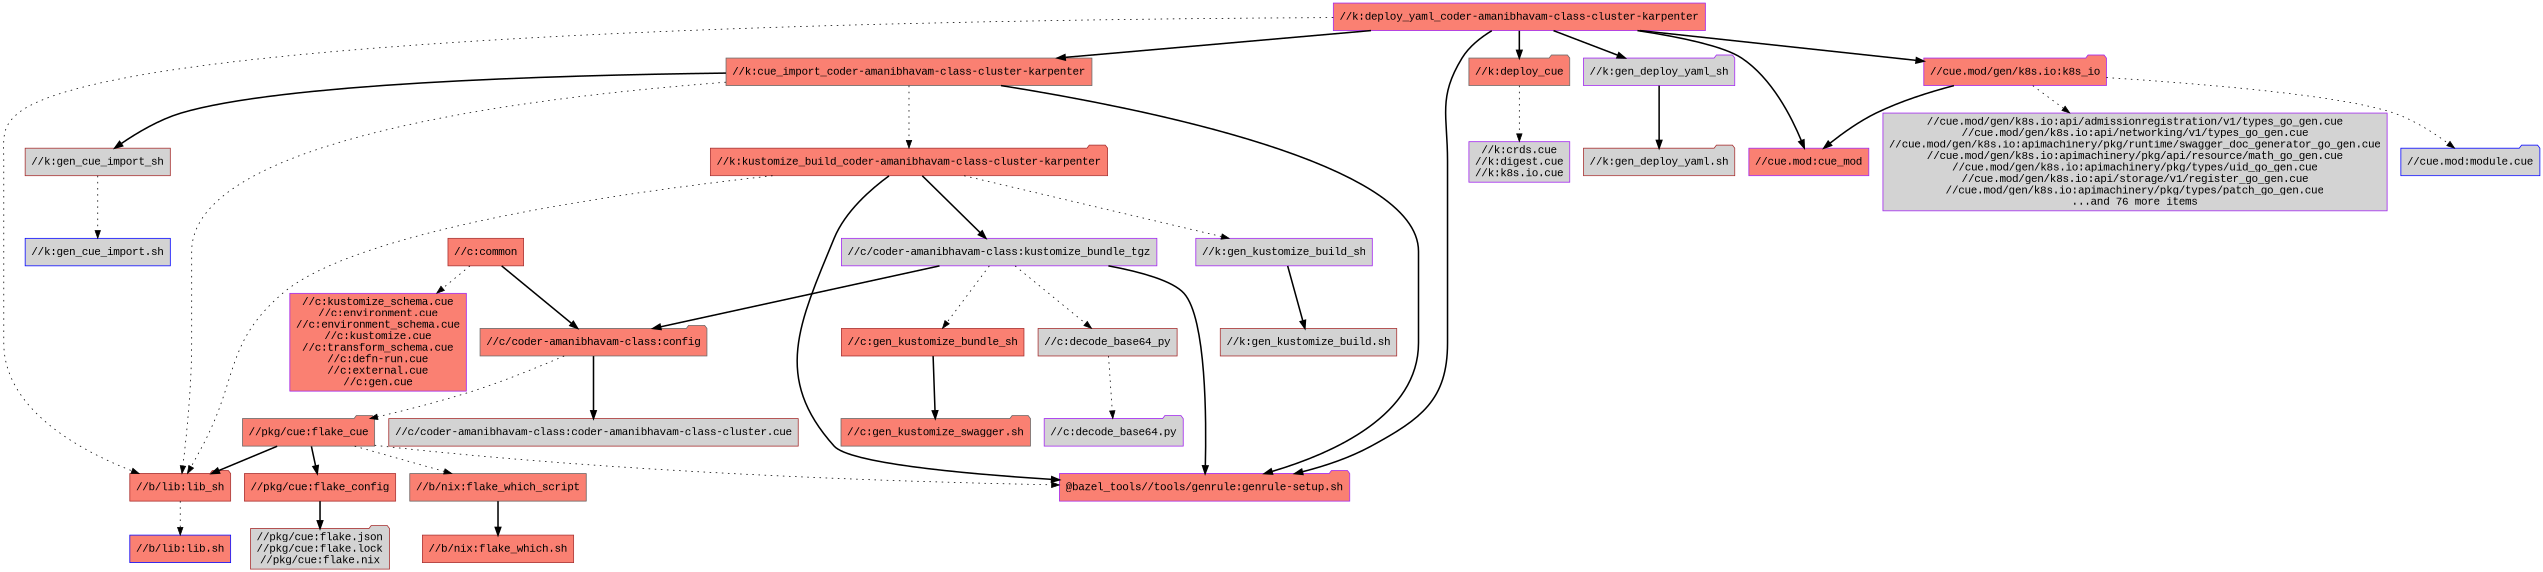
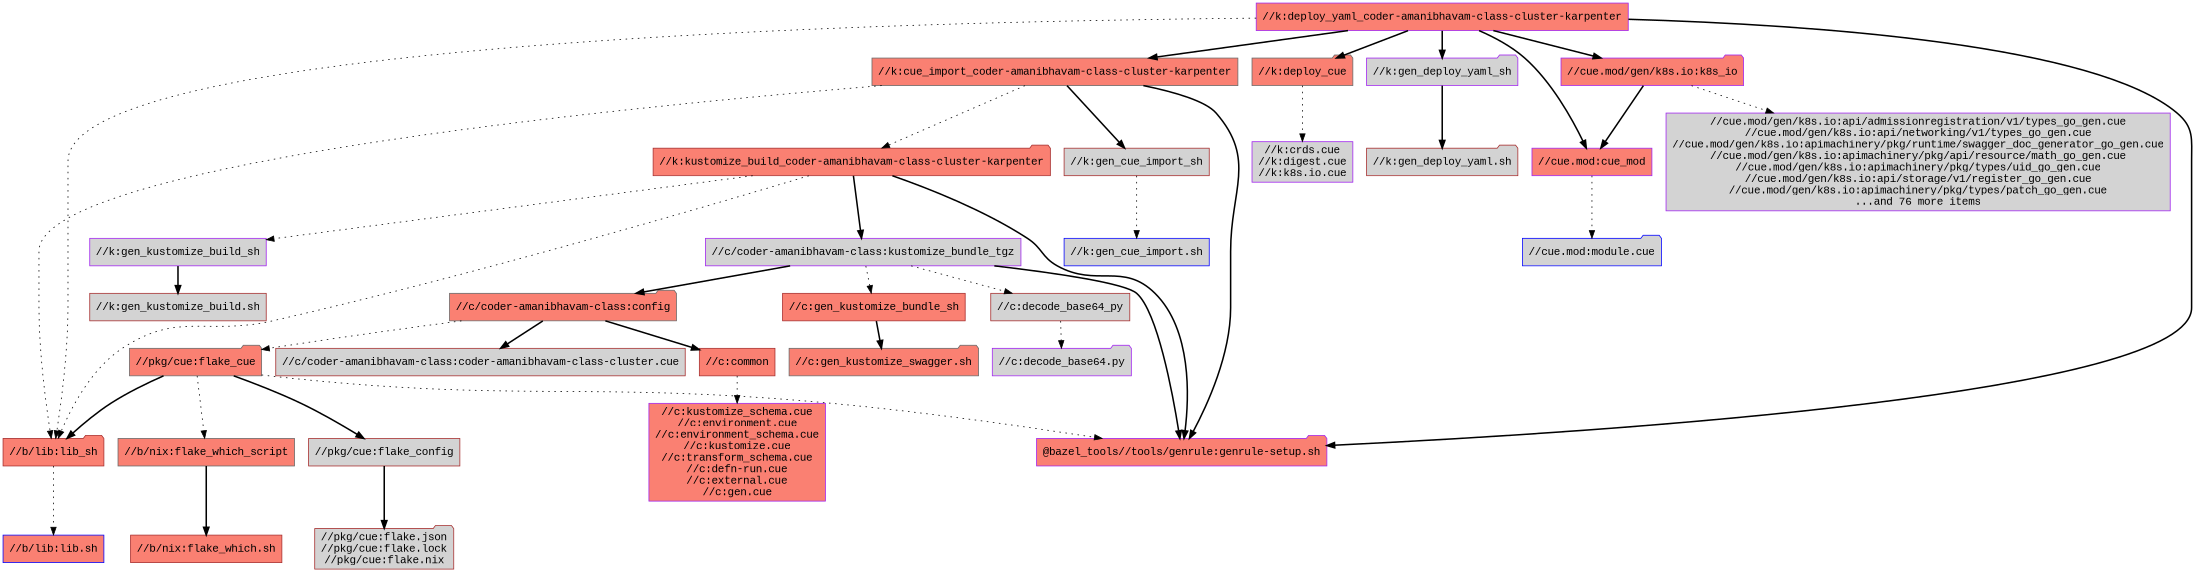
edge "//cue.mod/gen/k8s.io:k8s_io" -> "//cue.mod:module.cue": now "//cue.mod:cue_mod" -> "//cue.mod:module.cue"
edge "//c:common" -> "//c/coder-amanibhavam-class:config": reversed
node "//pkg/cue:flake_config": fillcolor salmon -> lightgrey
